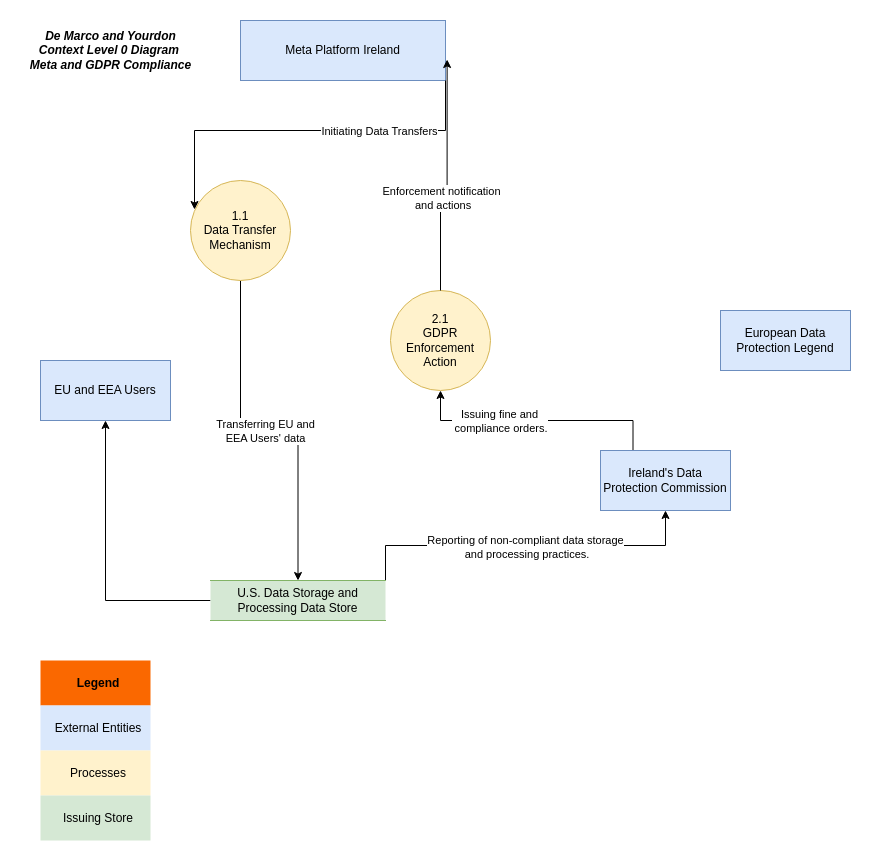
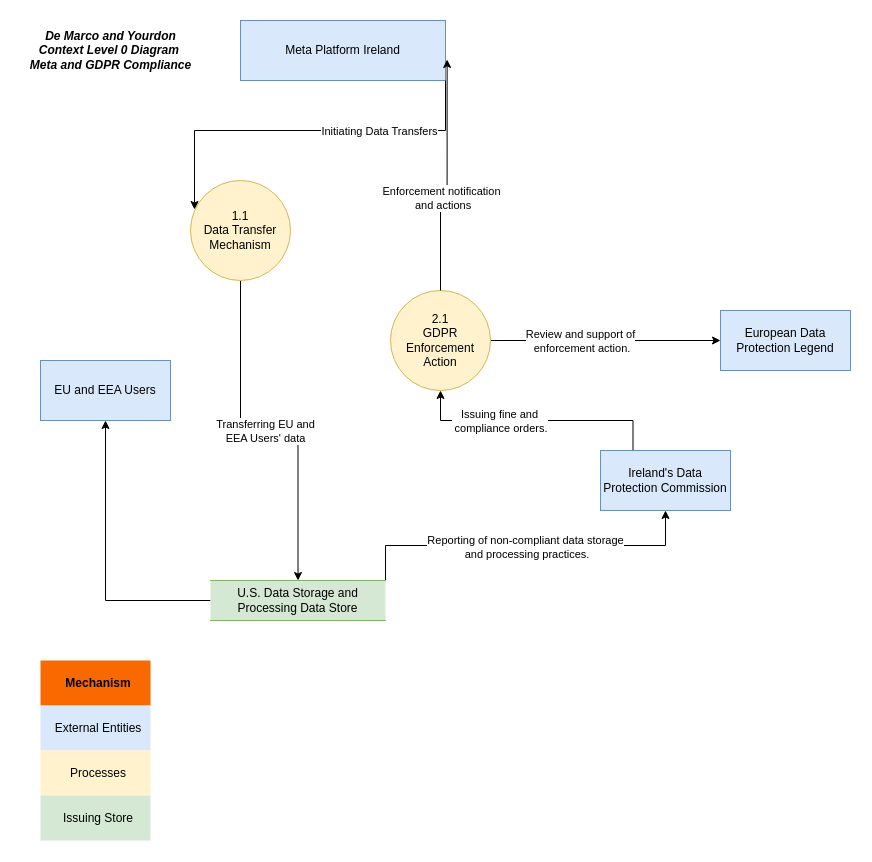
edge "2.1 GDPR Enforcement Action" -> "European Data Protection Legend": added, label "Review and support of enforcement action."
node "Legend": label "Legend" -> "Mechanism"
